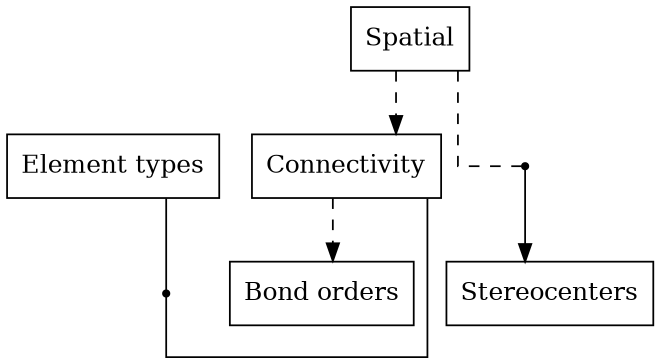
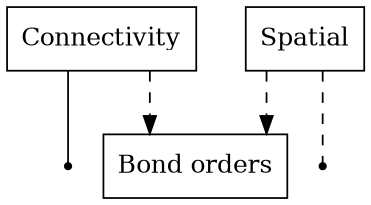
edge "Spatial" -> "Connectivity": now "Spatial" -> "Bond orders"
node "Element types": removed
node "Stereocenters": removed
